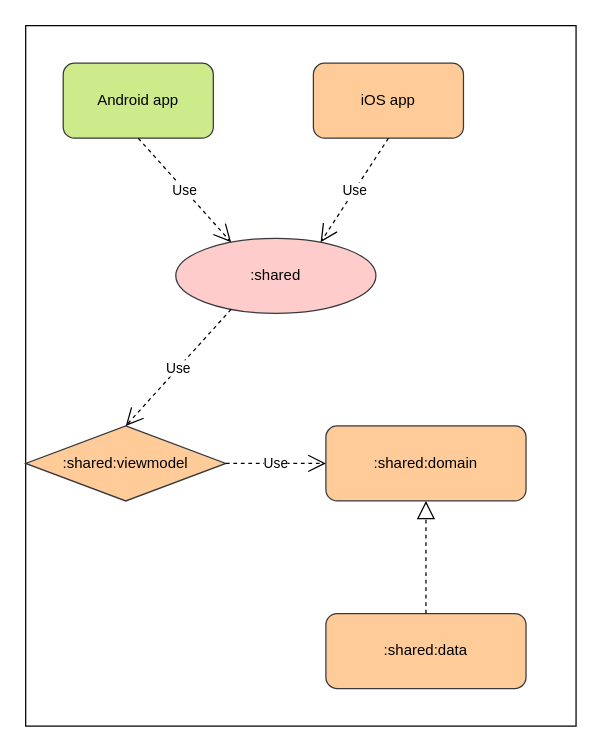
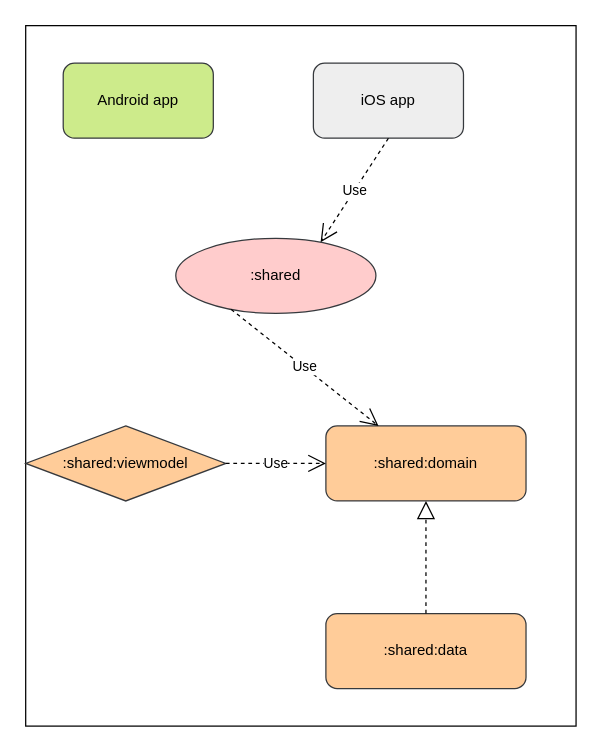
node "iOS app": fillcolor #ffcc99 -> #eeeeee
edge "Android app" -> ":shared": removed, label "Use"
edge ":shared" -> ":shared:viewmodel": now ":shared" -> ":shared:domain"
